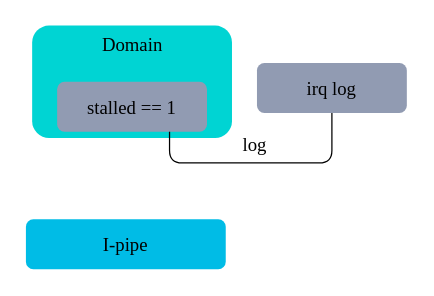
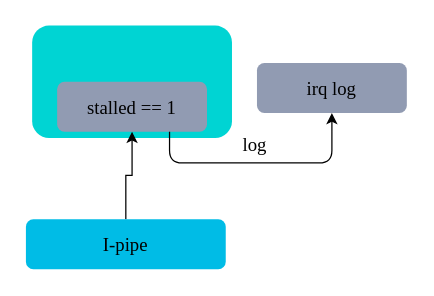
node "Domain": removed
edge "irq log" -- "stalled == 1": arrowhead none -> classic
edge "I-pipe" -> "stalled == 1": added
